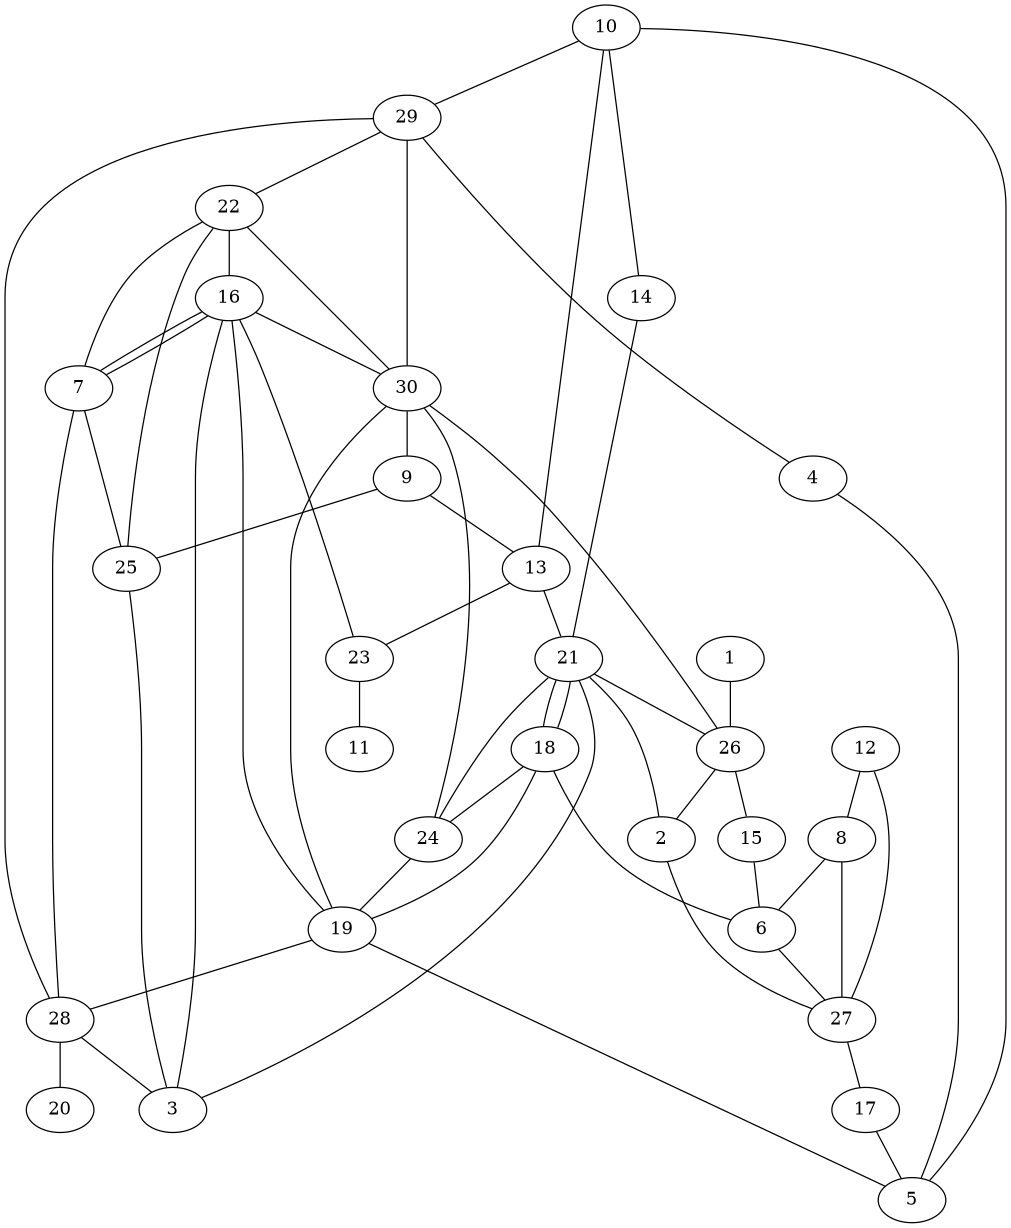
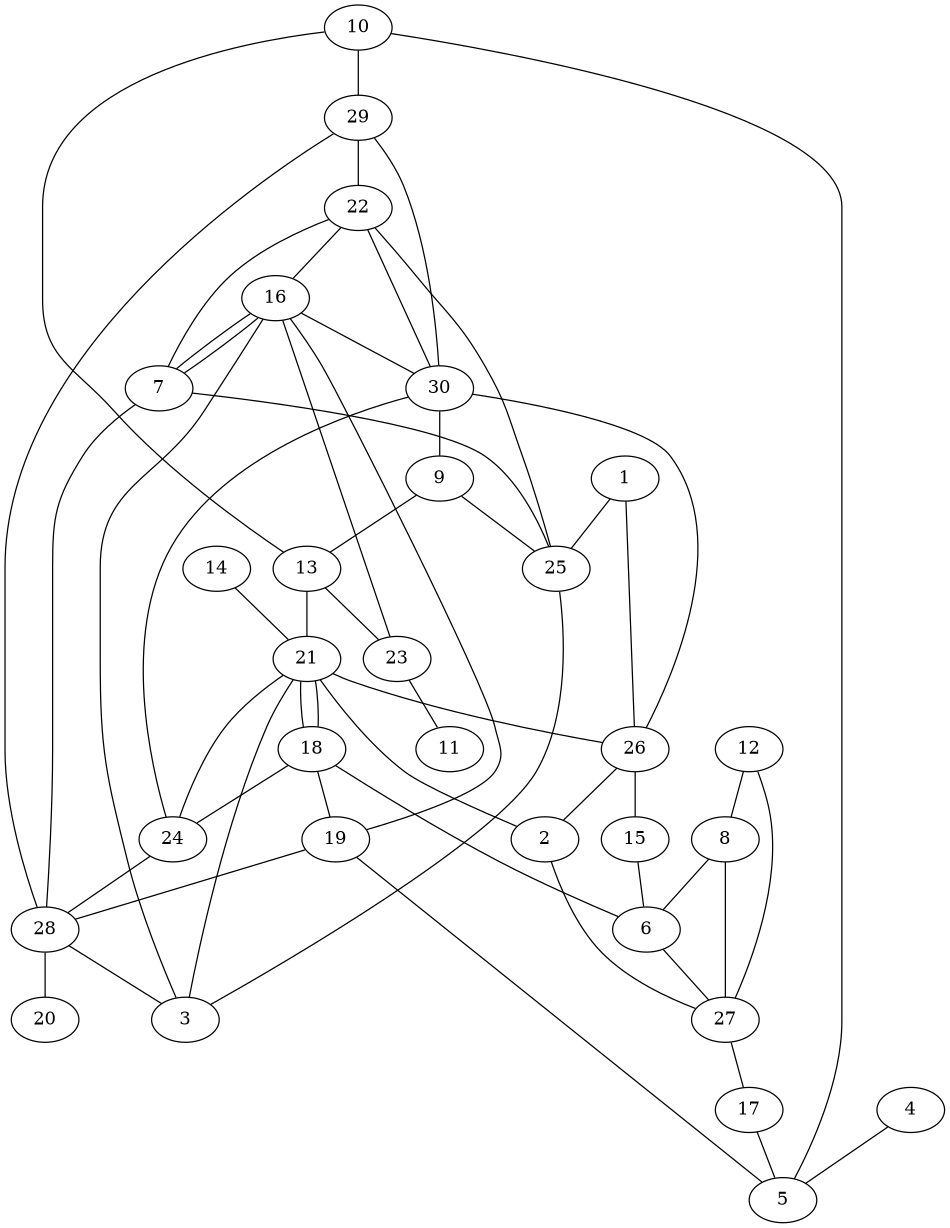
edge "10" -- "14": removed
edge "29" -- "4": removed
edge "1" -- "25": added
edge "30" -- "19": removed
edge "24" -- "19": now "24" -- "28"
